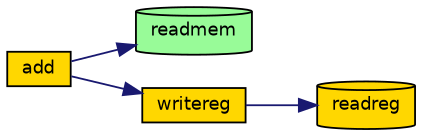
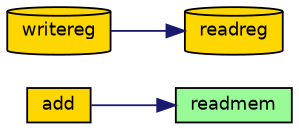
node "readmem": shape cylinder -> box
edge "add" -> "writereg": removed
node "writereg": shape box -> cylinder
